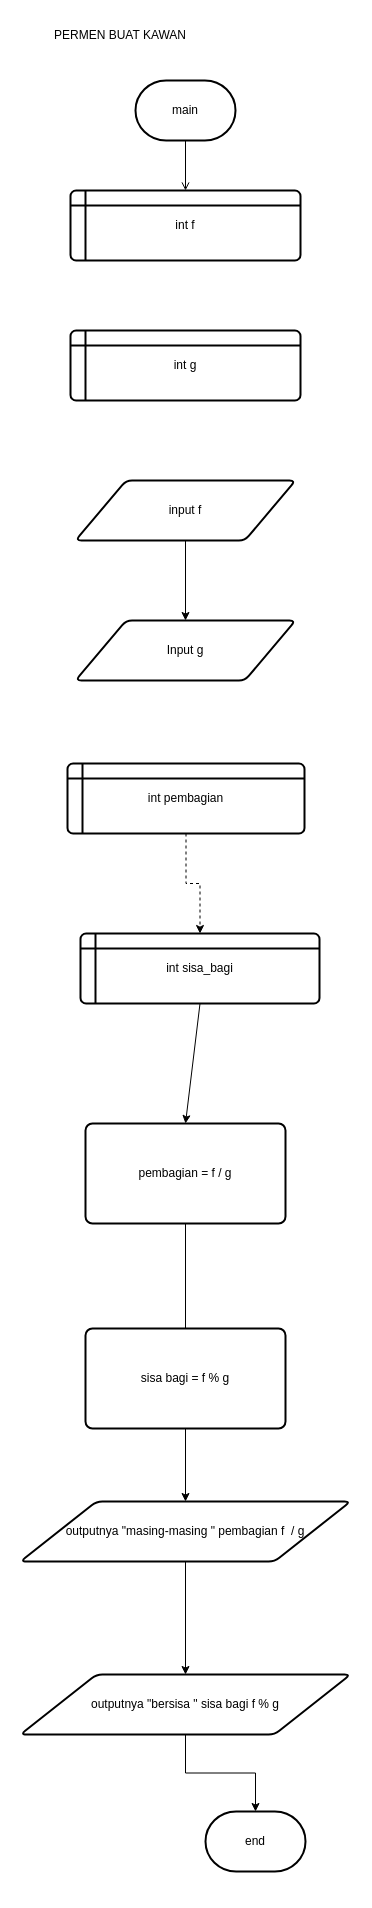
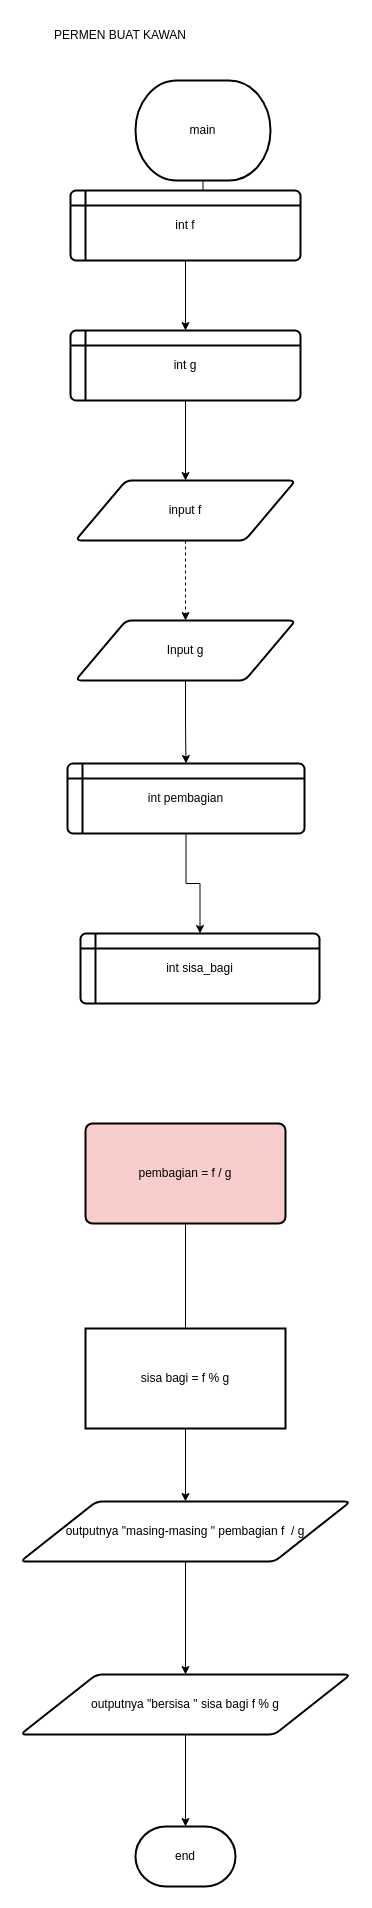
node "main": size 100x60 -> 135x100
edge "int f" -> "int g": added
edge "int g" -> "input f": added
edge "input f" -> "Input g": style solid -> dashed
edge "Input g" -> "int pembagian": added
edge "int pembagian" -> "int sisa_bagi": style dashed -> solid
edge "int sisa_bagi" -> "pembagian = f / g": removed
node "pembagian = f / g": fillcolor #ffffff -> #f8cecc
node "sisa bagi = f % g": shape rounded rectangle -> rectangle
node "end": moved (256, 1842) -> (186, 1857)
